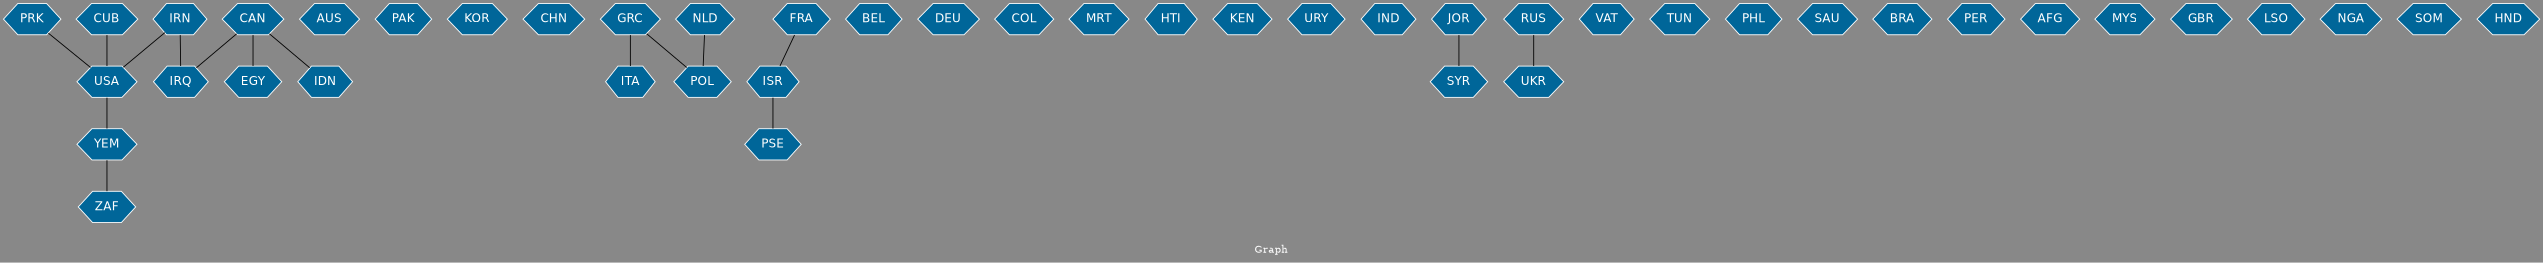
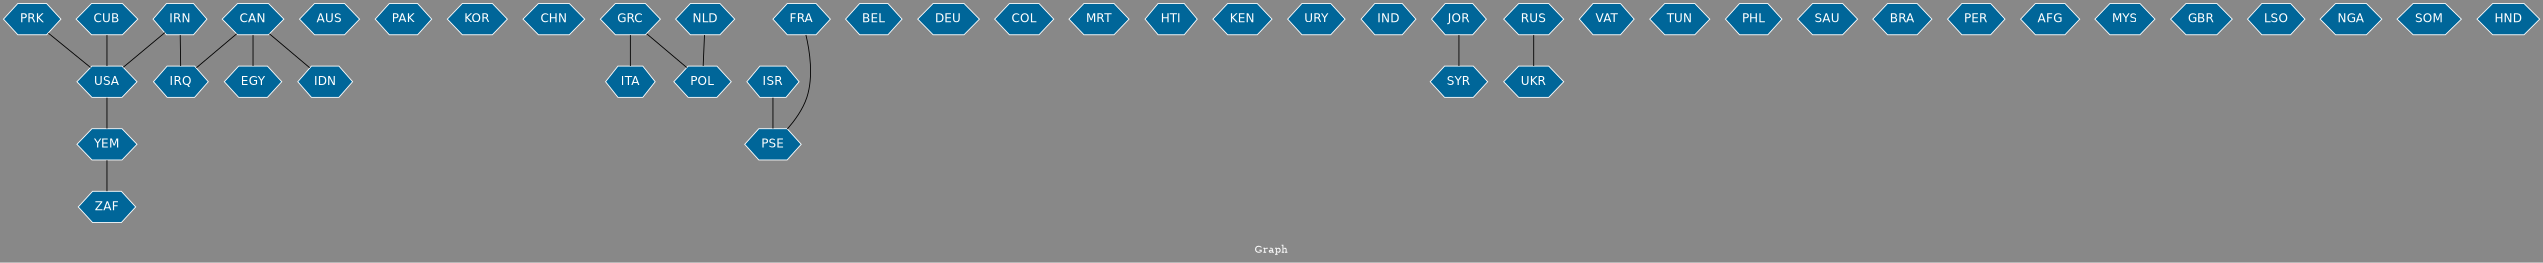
edge "FRA" -- "ISR": now "FRA" -- "PSE"
